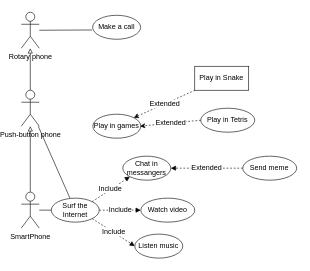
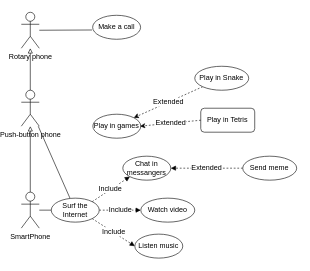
node "Play in Snake": shape rectangle -> ellipse
node "Play in Tetris": shape ellipse -> rounded rectangle
